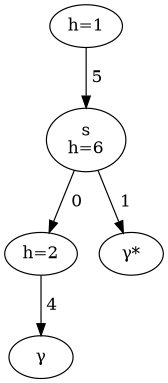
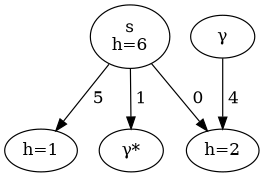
edge "h=1" -> "s h=6": reversed
edge "h=2" -> "γ": reversed
